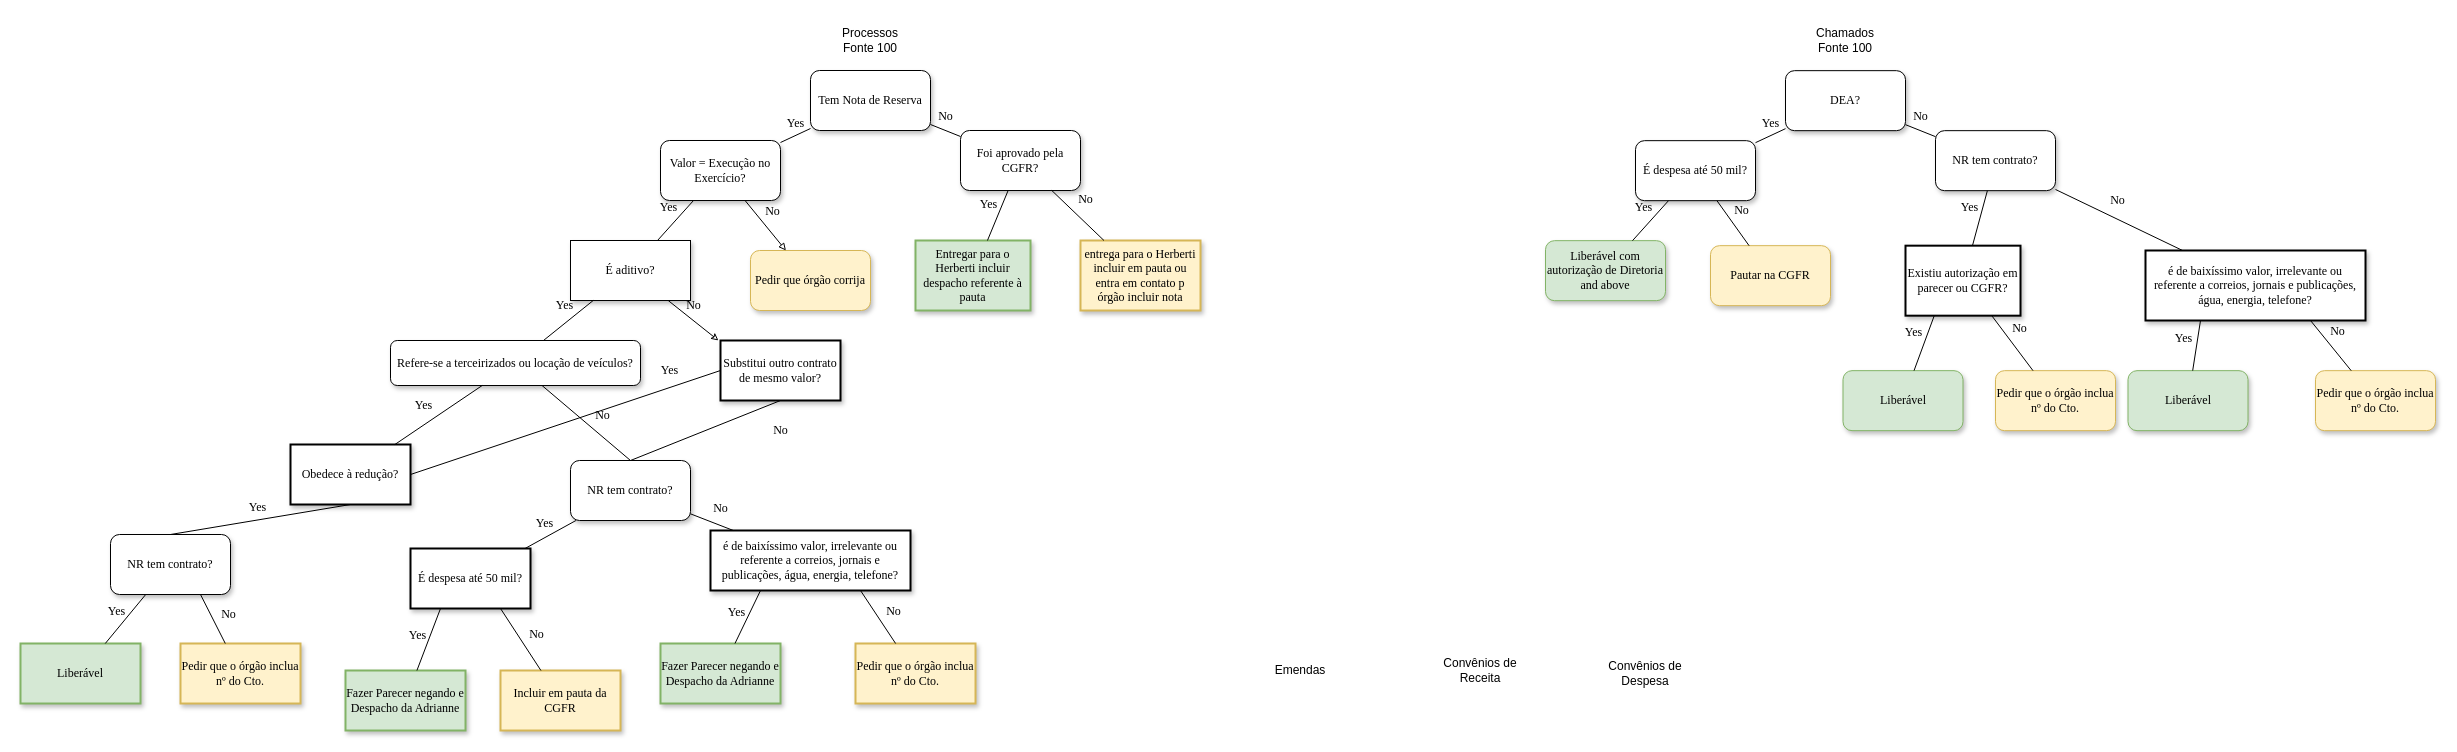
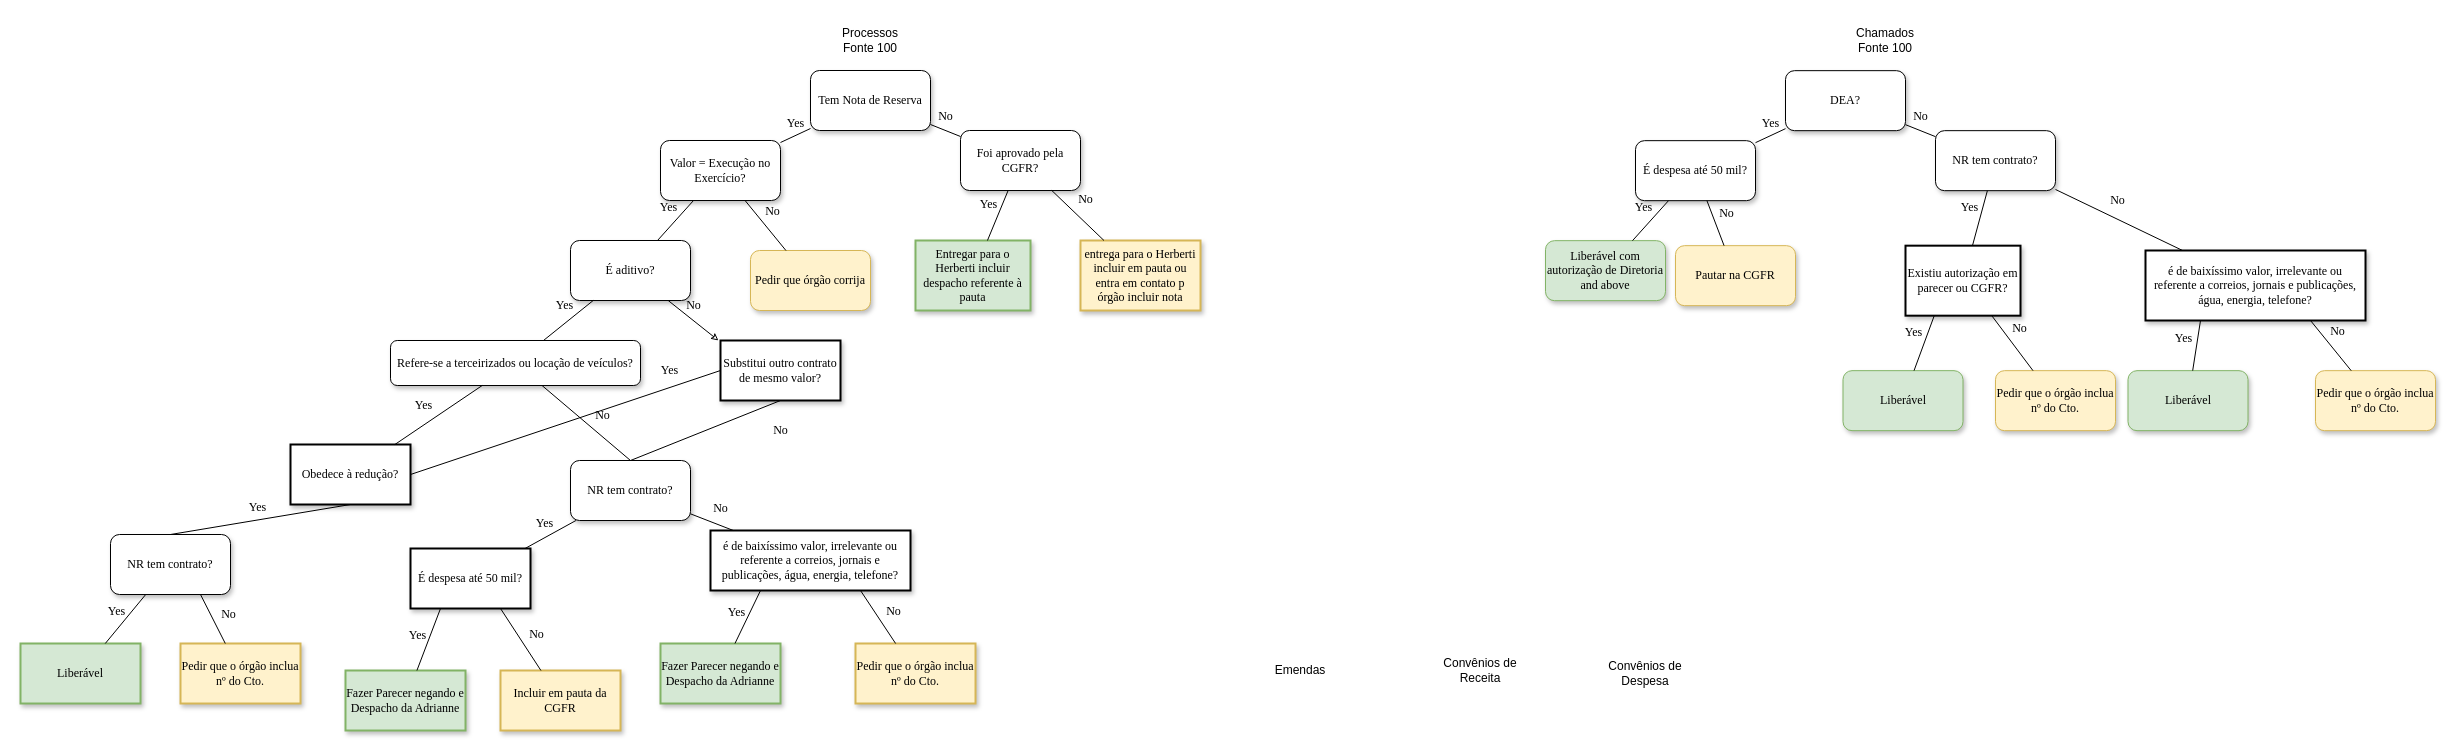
node "Chamados Fonte 100": moved (1846, 41) -> (1886, 41)
edge "Valor = Execução no Exercício?" -> "Pedir que órgão corrija": arrowhead block -> none
node "É aditivo?": shape rectangle -> rounded rectangle
node "Pautar na CGFR": moved (1771, 276) -> (1736, 276)
